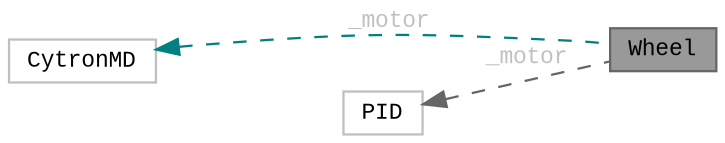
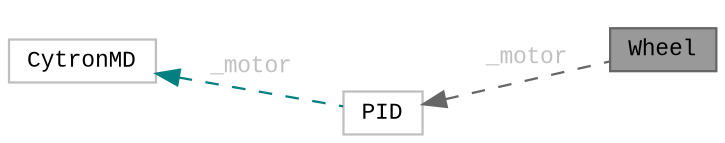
edge "Wheel" -> "CytronMD": now "PID" -> "CytronMD"
